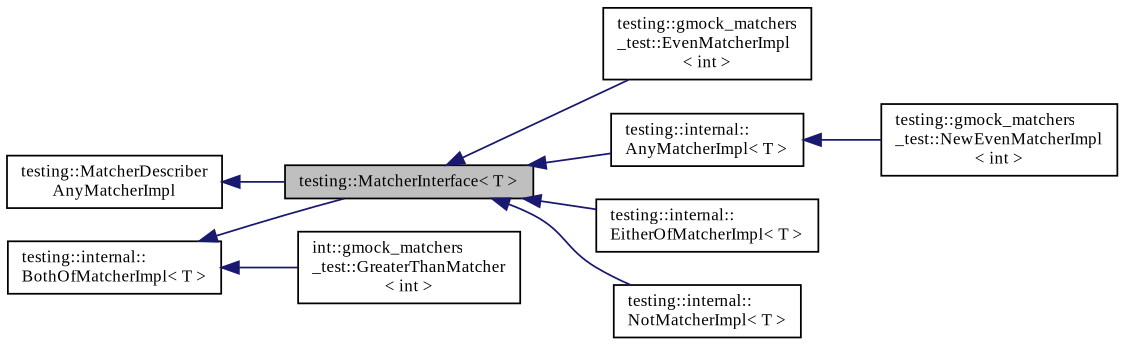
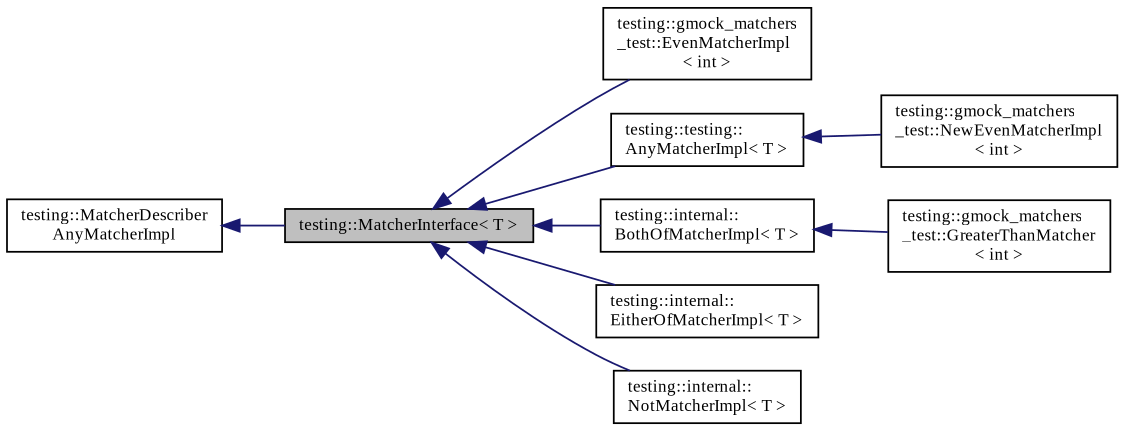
node "testing::internal:: AnyMatcherImpl< T >": label "testing::internal:: AnyMatcherImpl< T >" -> "testing::testing:: AnyMatcherImpl< T >"
edge "testing::MatcherInterface< T >" -> "testing::internal:: BothOfMatcherImpl< T >": reversed
node "int::gmock_matchers _test::GreaterThanMatcher < int >": label "int::gmock_matchers _test::GreaterThanMatcher < int >" -> "testing::gmock_matchers _test::GreaterThanMatcher < int >"
